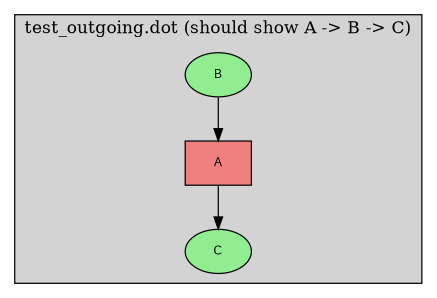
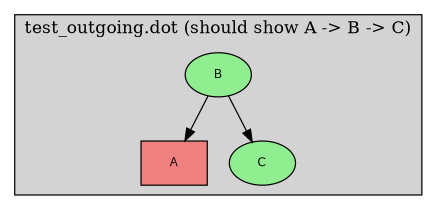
edge "A" -> "C": now "B" -> "C"
